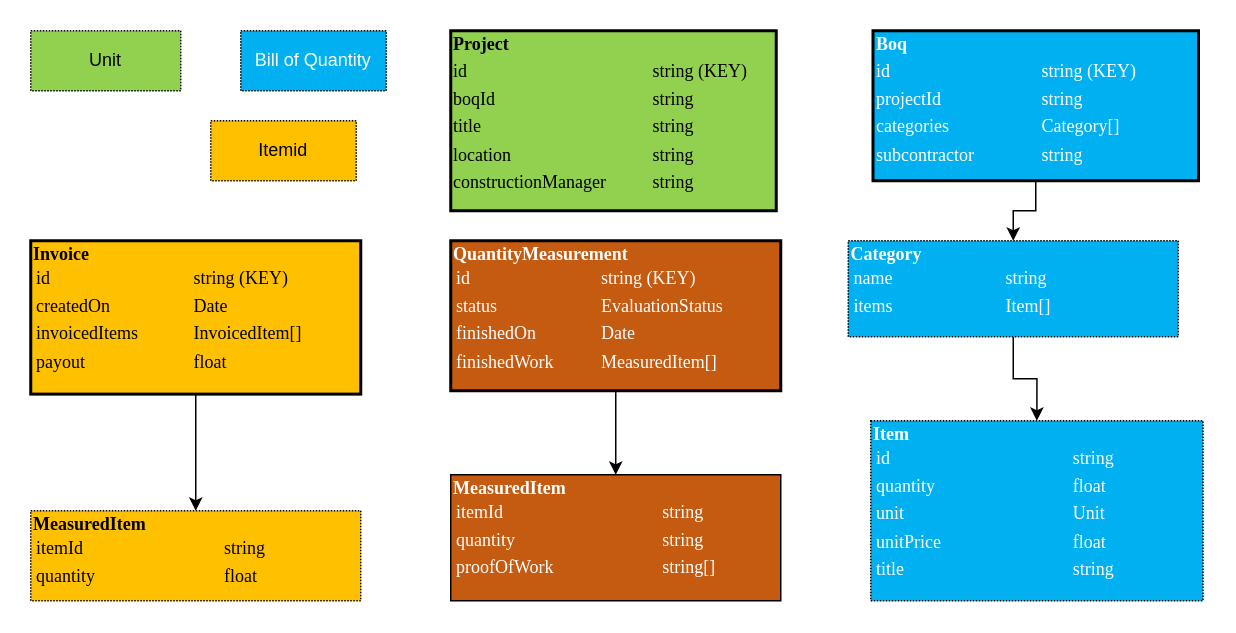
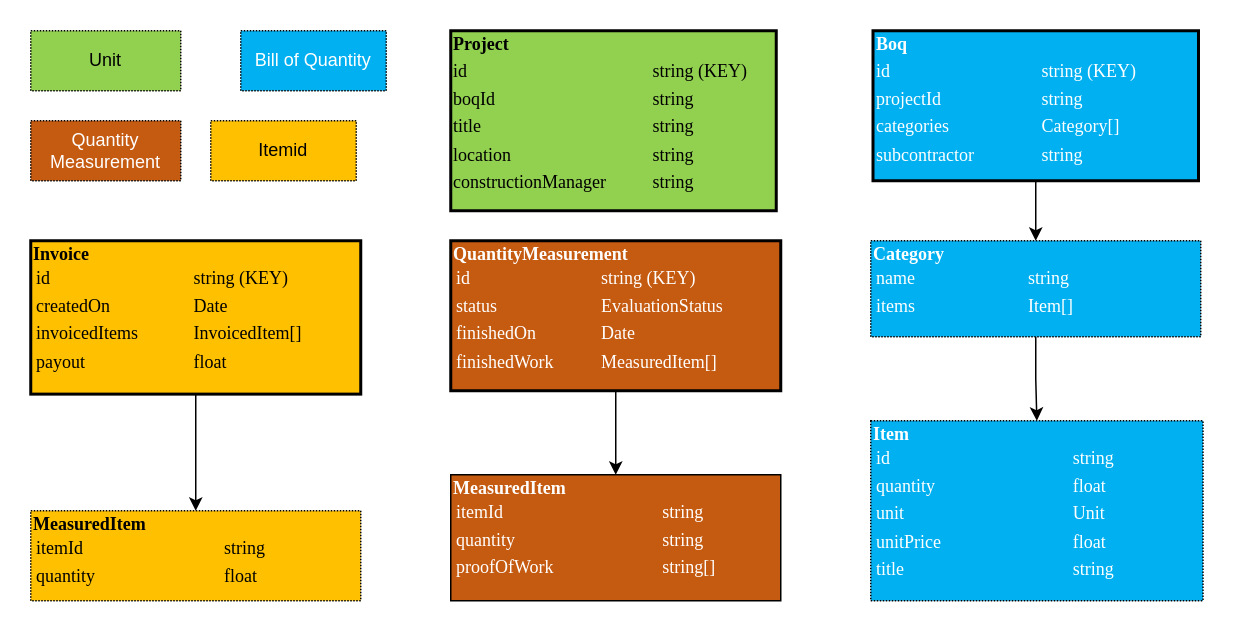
node "Quantity Measurement": added
node "Categoryname string items Item[]": moved (1013, 289) -> (1036, 289)
